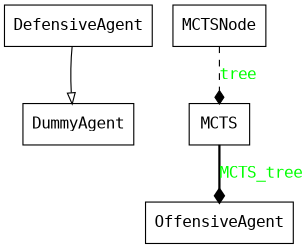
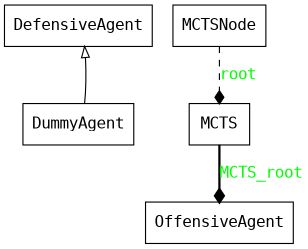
edge "DefensiveAgent" -> "DummyAgent": reversed
edge "MCTSNode" -> "MCTS": label "tree" -> "root"
edge "MCTS" -> "OffensiveAgent": label "MCTS_tree" -> "MCTS_root"
